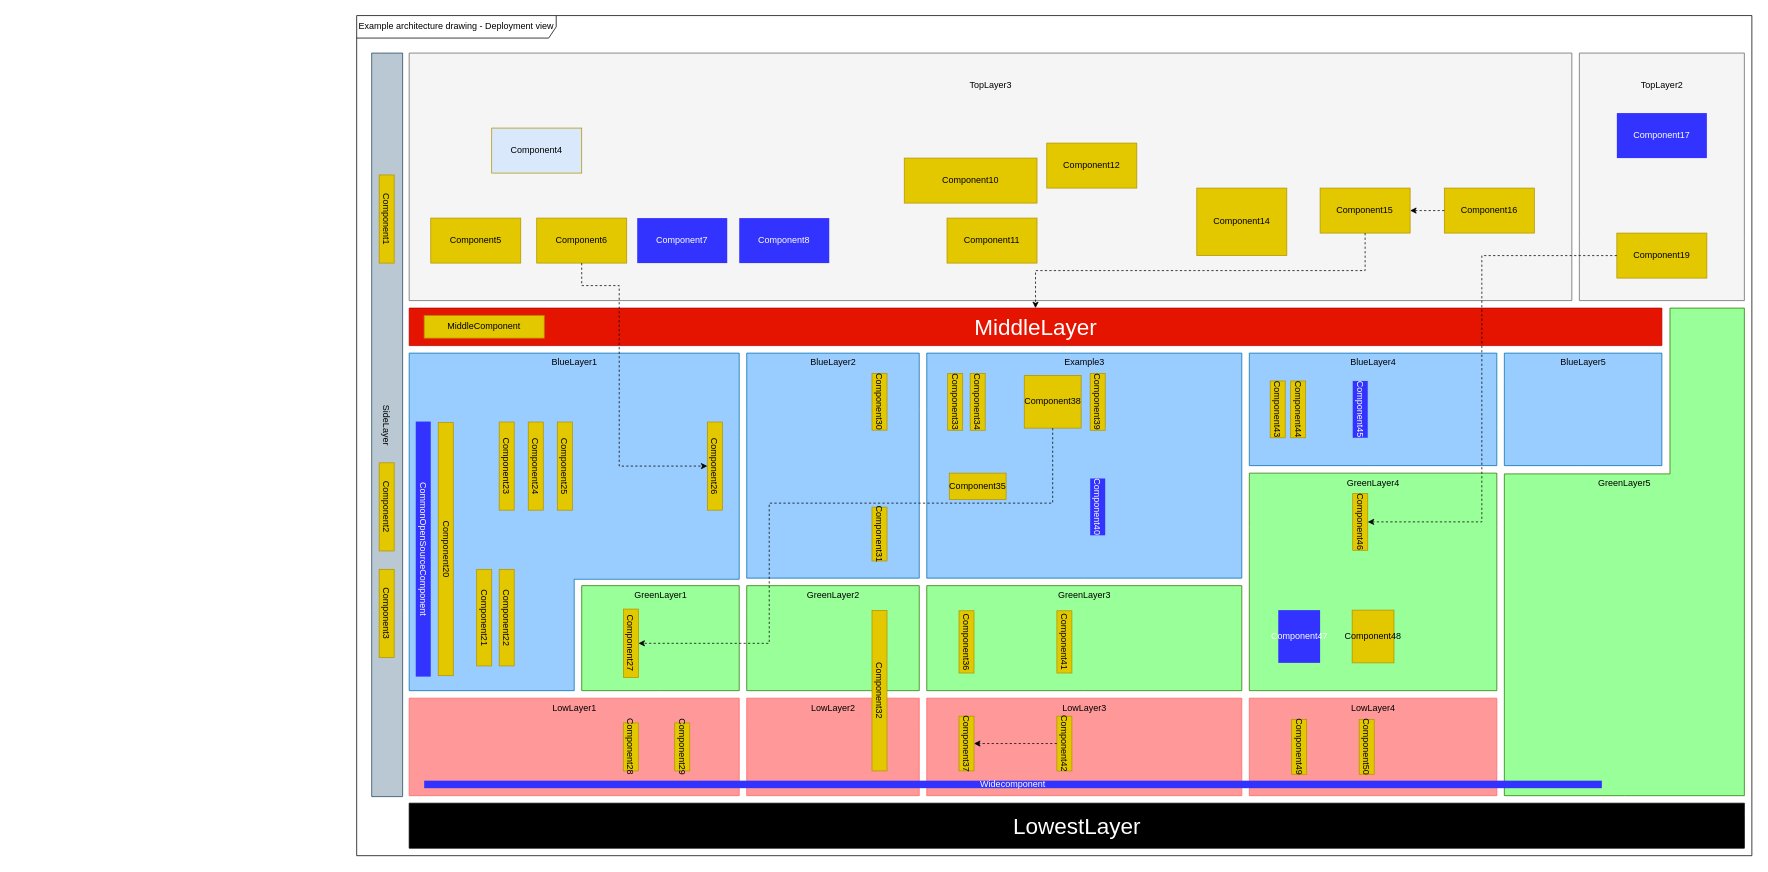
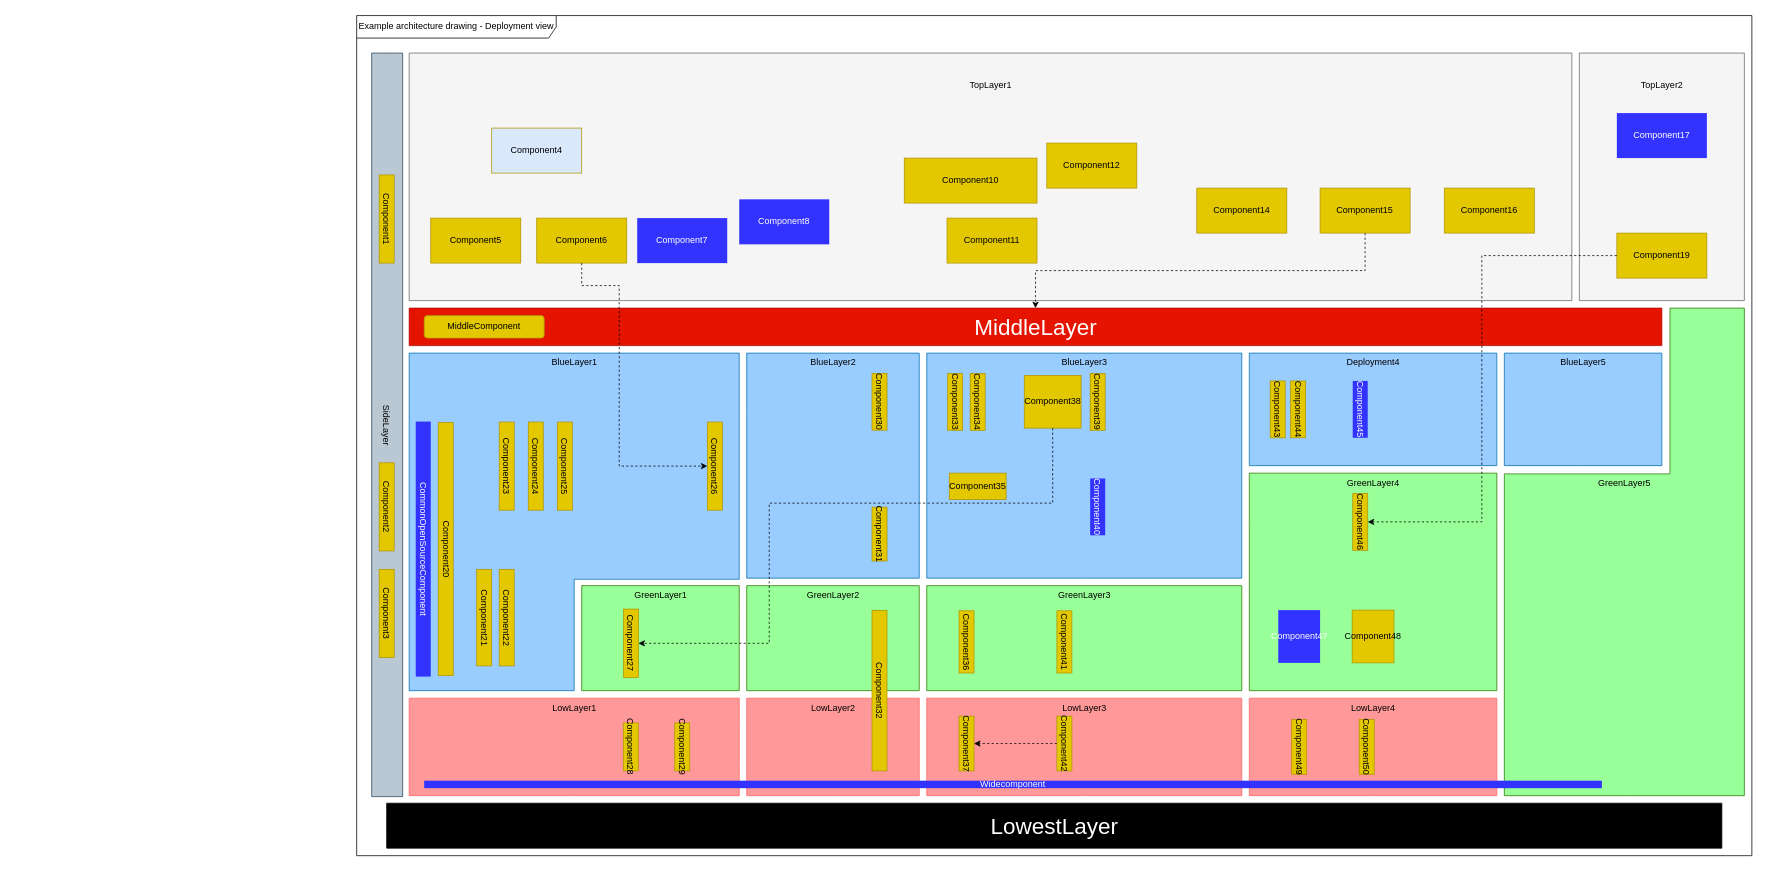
node "TopLayer3": label "TopLayer3" -> "TopLayer1"
edge "Component16" -> "Component15": removed
node "Component14": size 90x68 -> 90x45
node "Component8": moved (784, 240) -> (784, 222)
node "MiddleComponent": shape rectangle -> rounded rectangle
node "Example3": label "Example3" -> "BlueLayer3"
node "BlueLayer4": label "BlueLayer4" -> "Deployment4"
node "LowestLayer": moved (1077, 825) -> (1054, 825)
